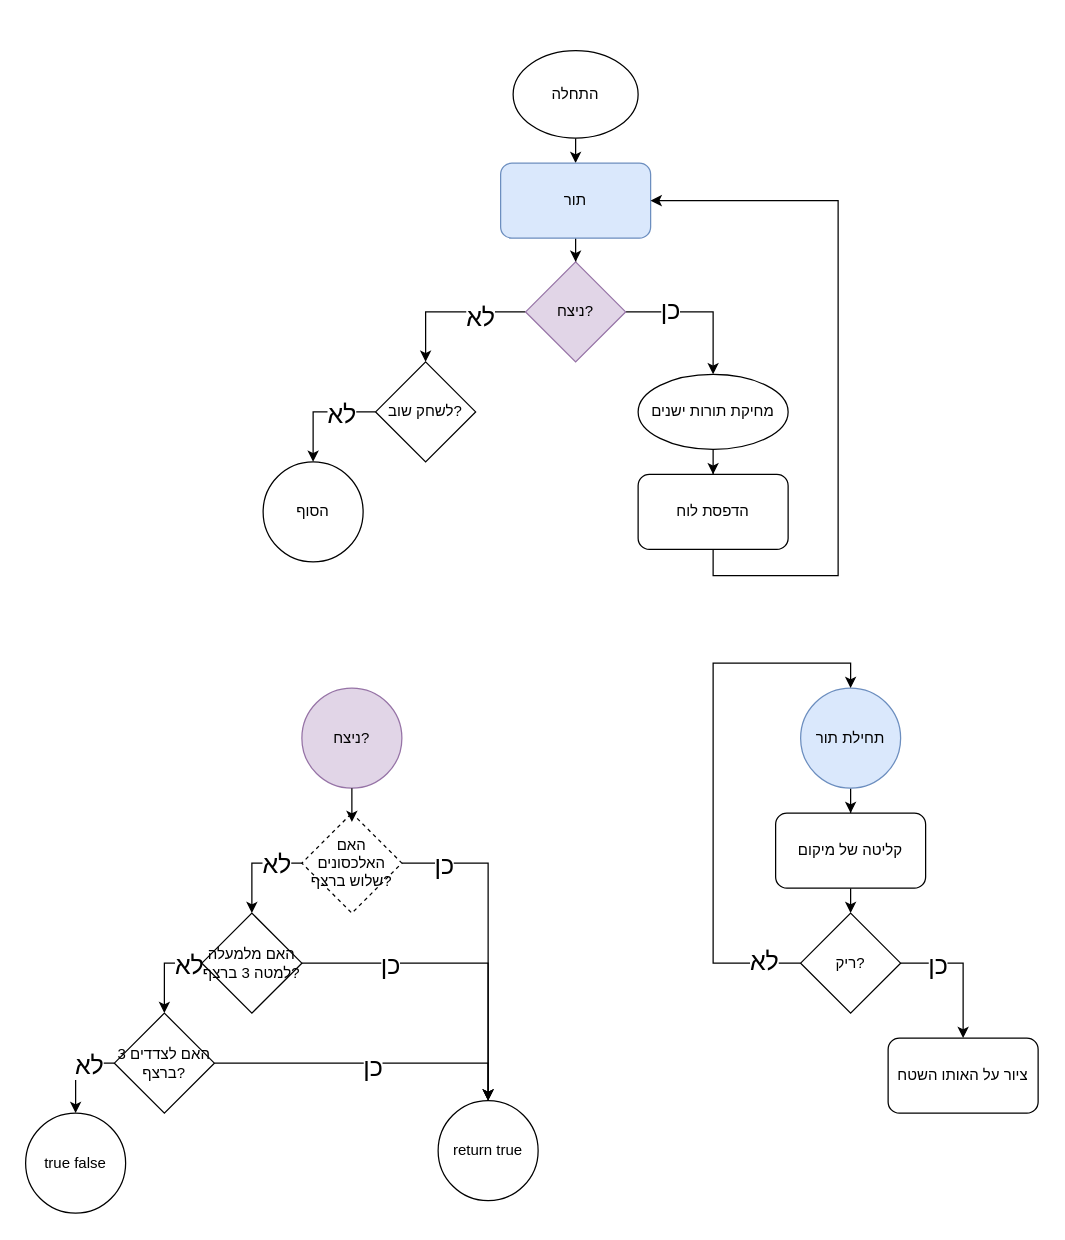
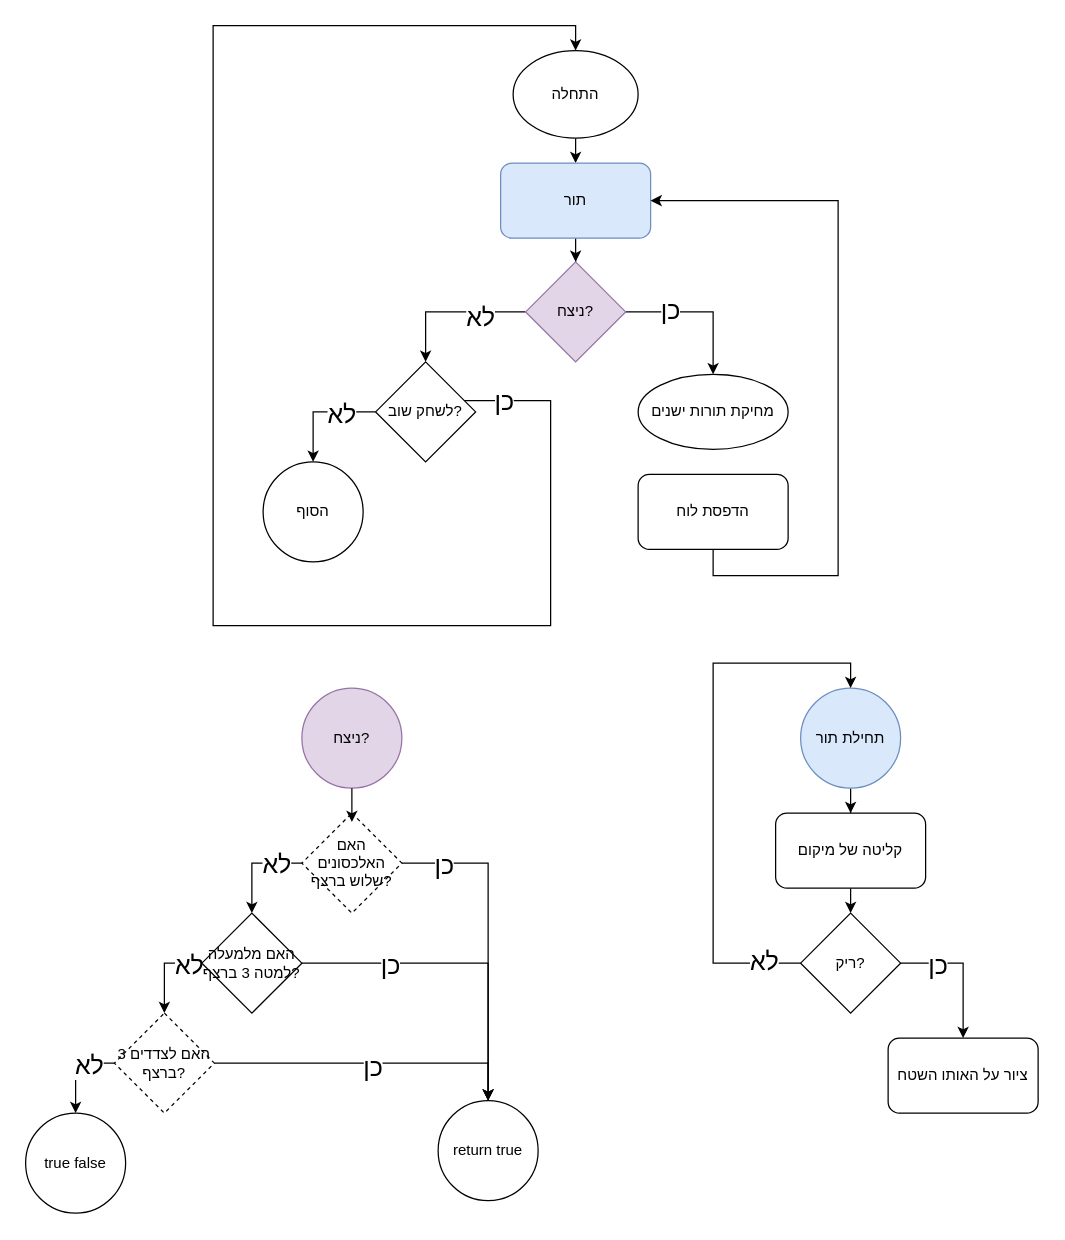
edge "לשחק שוב?" -> "התחלה": added, label "כן"
edge "מחיקת תורות ישנים" -> "הדפסת לוח": removed
node "האם לצדדים 3 ברצף?": style solid -> dashed
